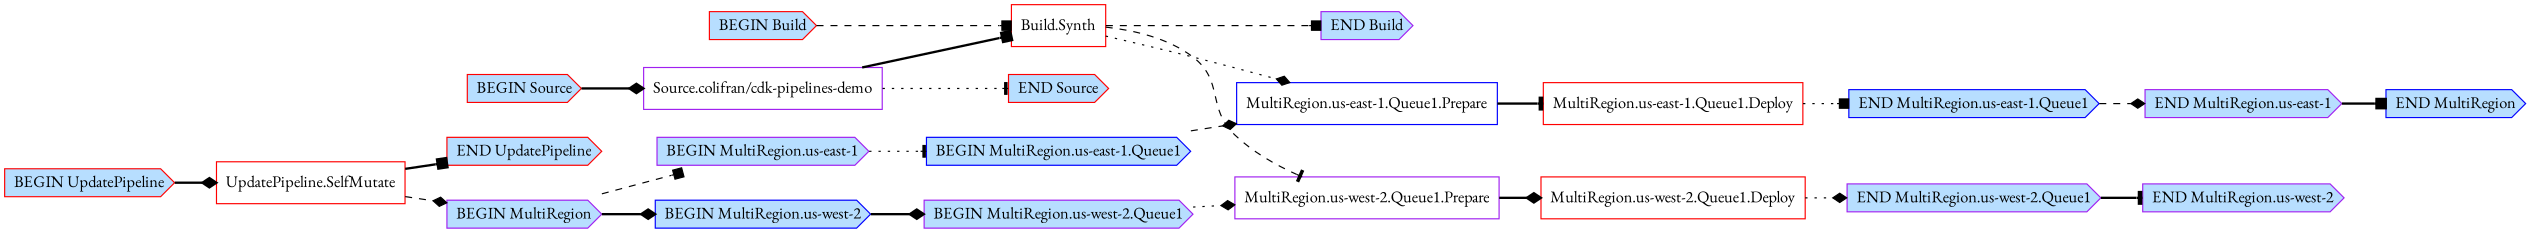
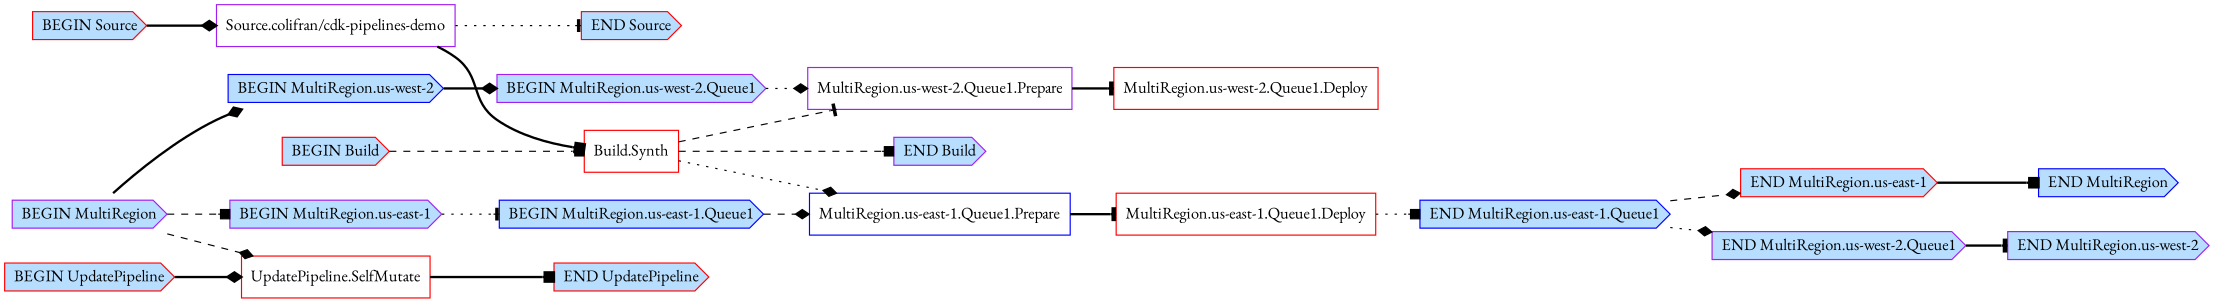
node "END MultiRegion.us-east-1": color purple -> red
edge "MultiRegion.us-west-2.Queue1.Prepare" -> "MultiRegion.us-west-2.Queue1.Deploy": arrowhead diamond -> tee
edge "MultiRegion.us-west-2.Queue1.Deploy" -> "END MultiRegion.us-west-2.Queue1": now "END MultiRegion.us-east-1.Queue1" -> "END MultiRegion.us-west-2.Queue1"
edge "UpdatePipeline.SelfMutate" -> "BEGIN MultiRegion": reversed
